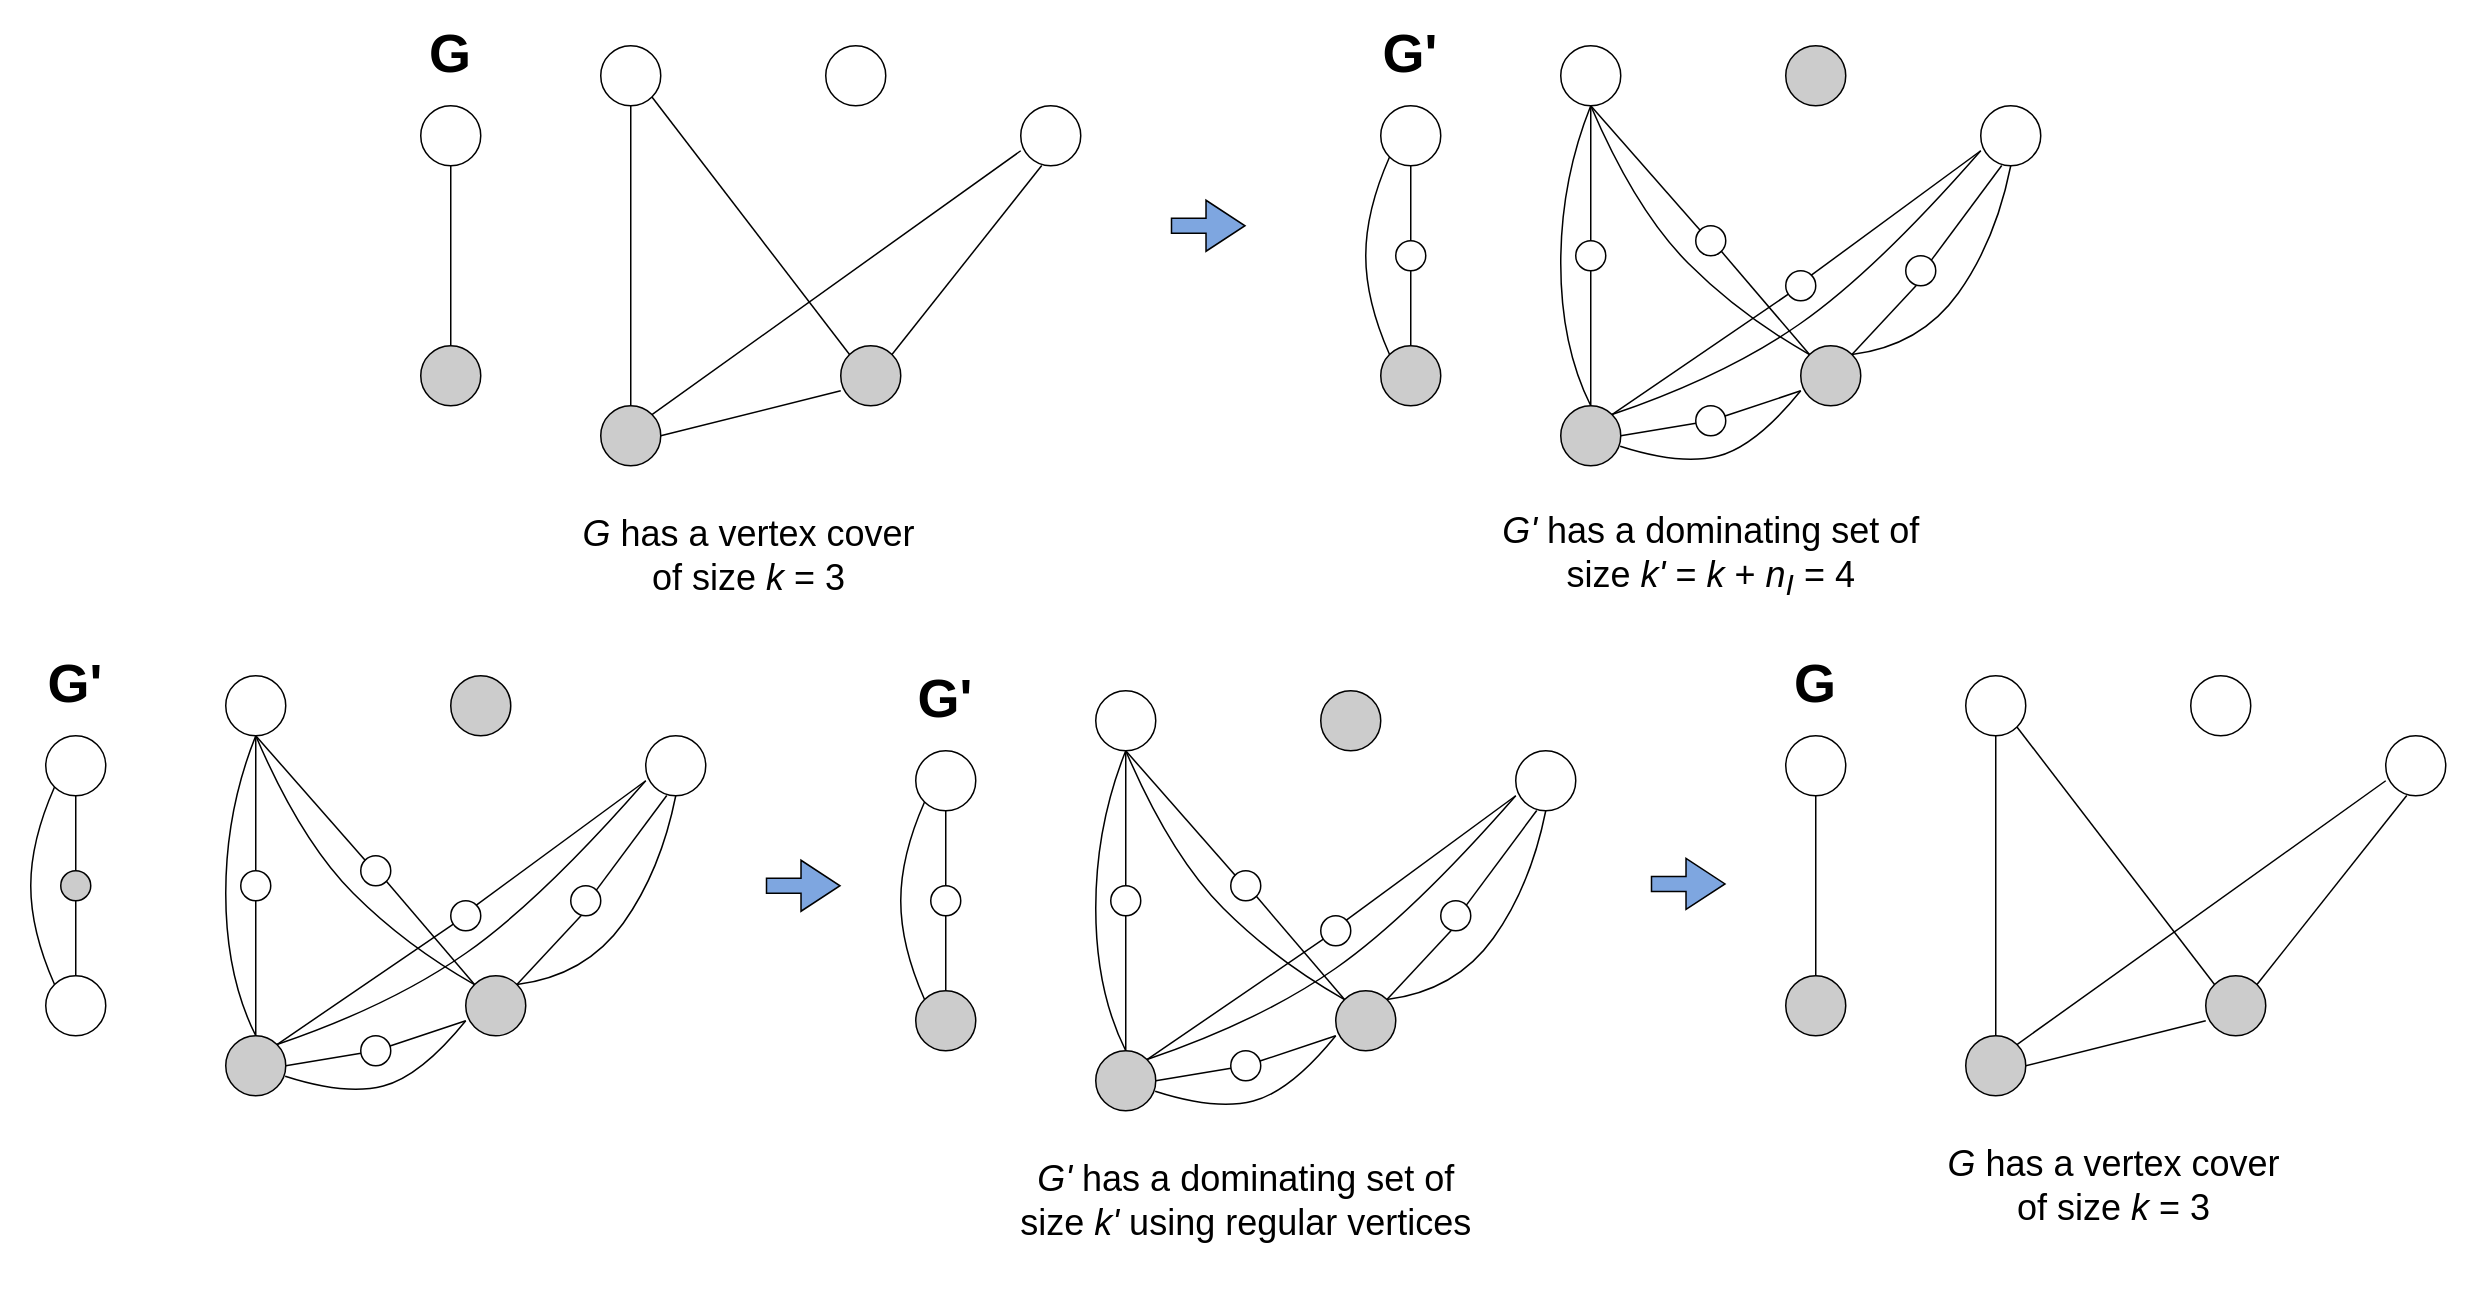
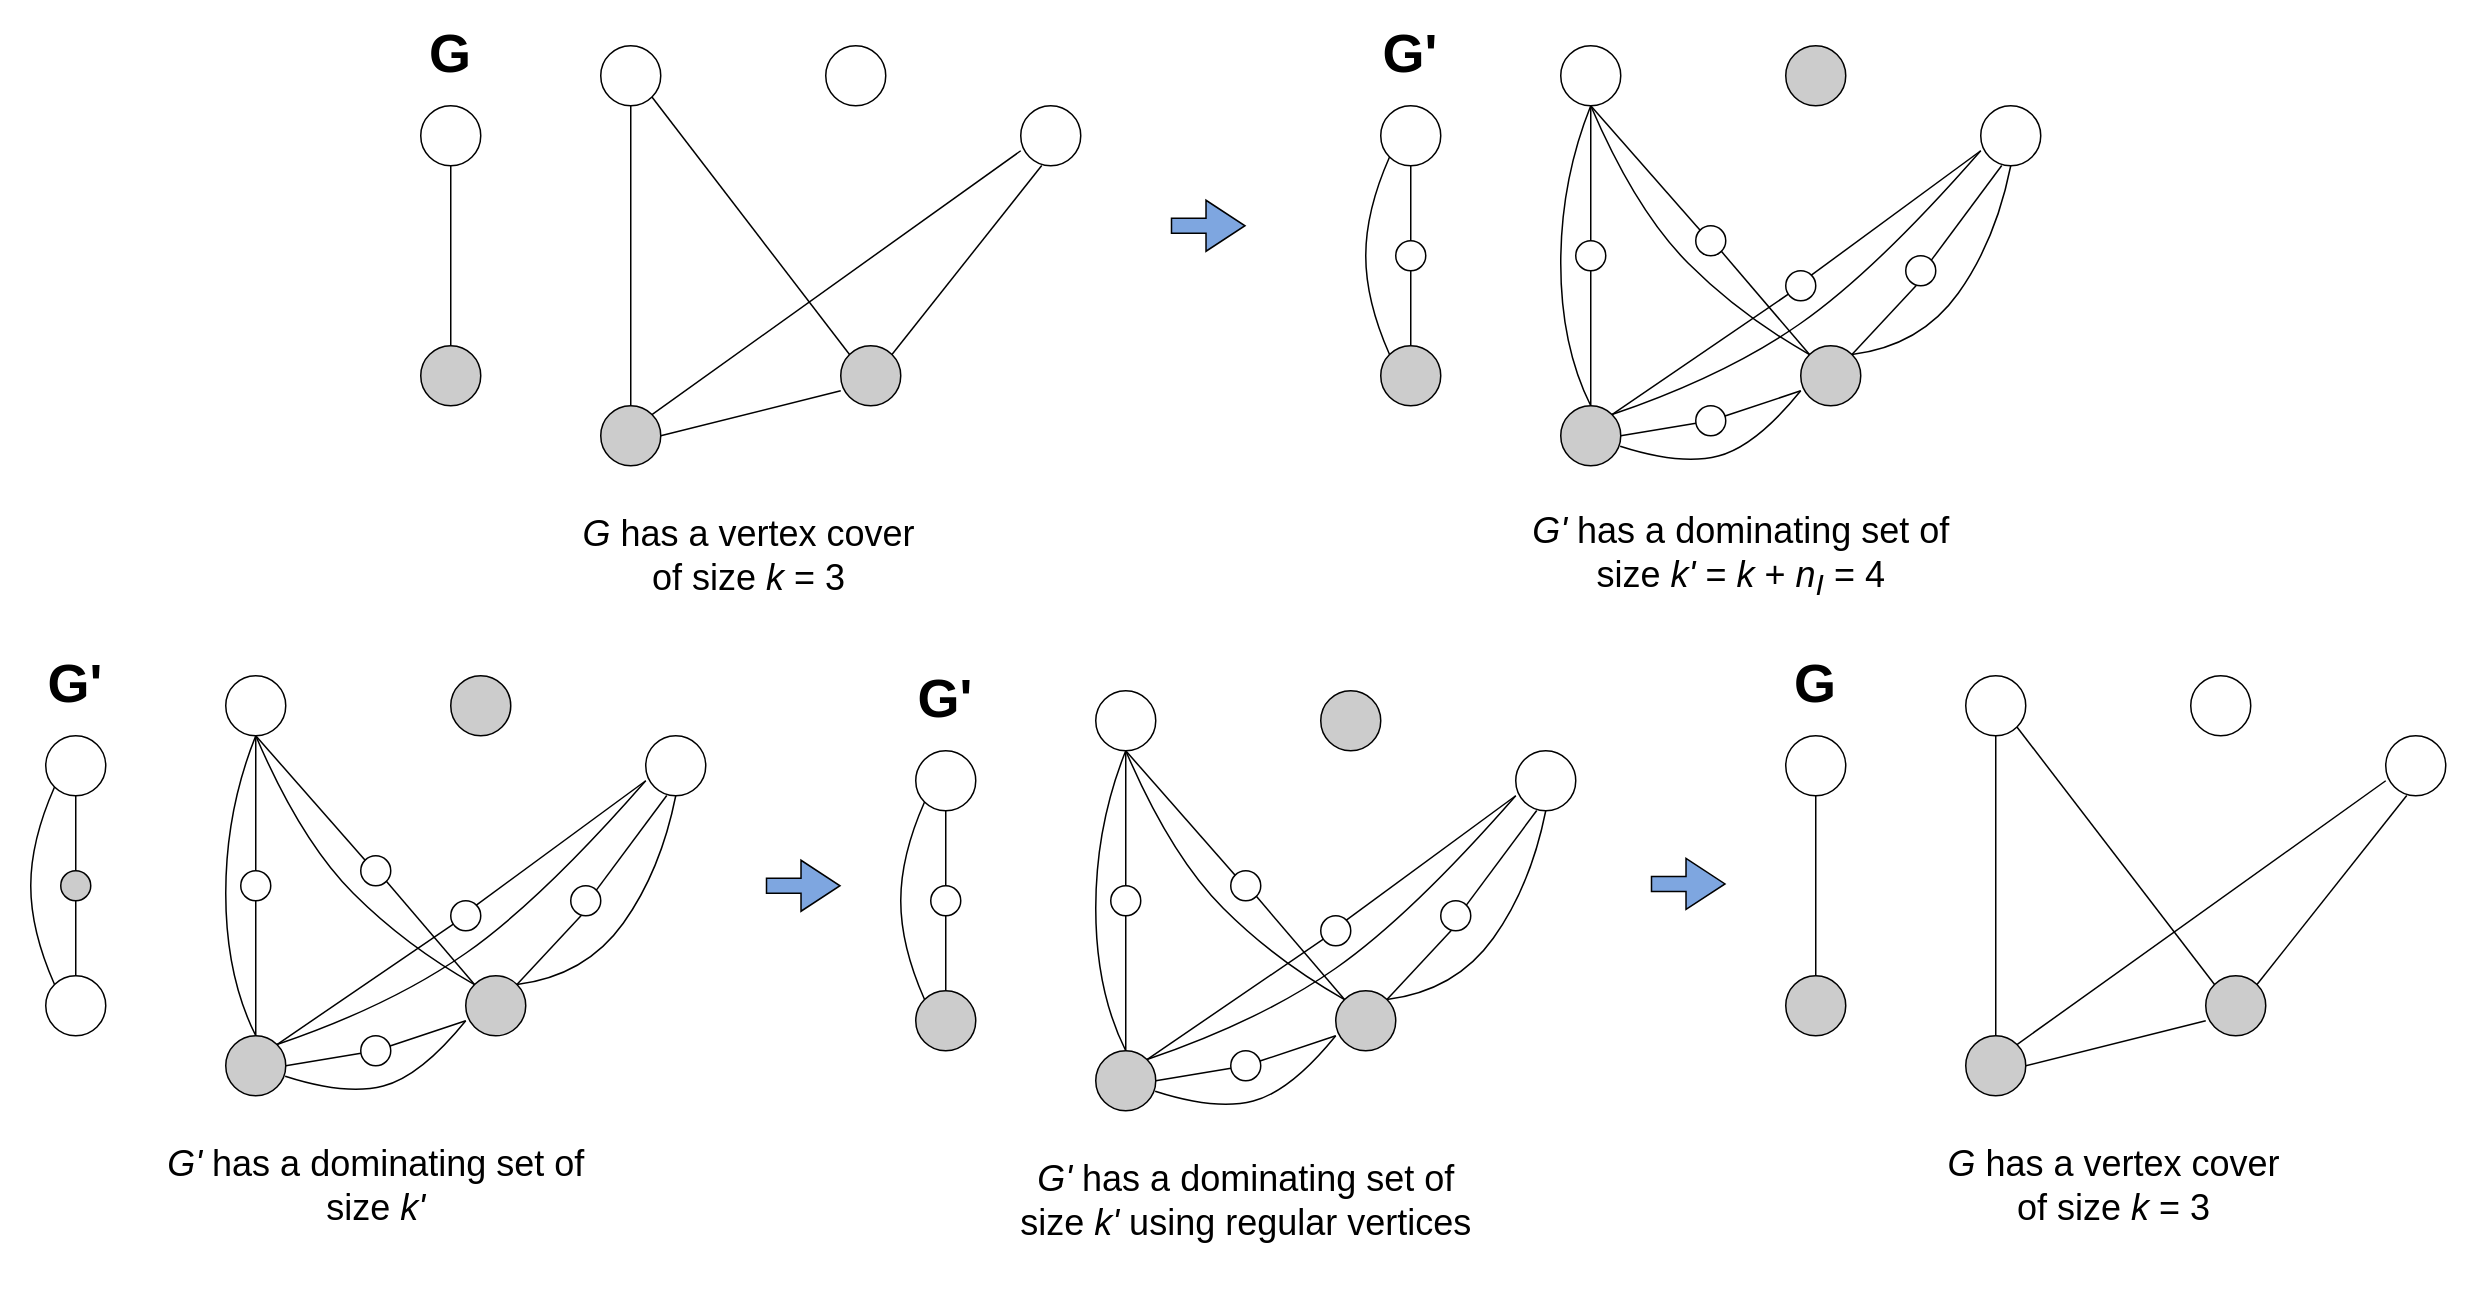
node "G' has a dominating set of size k' = k + nI = 4": moved (1711, 556) -> (1741, 556)
node "G' has a dominating set of size k'": added
